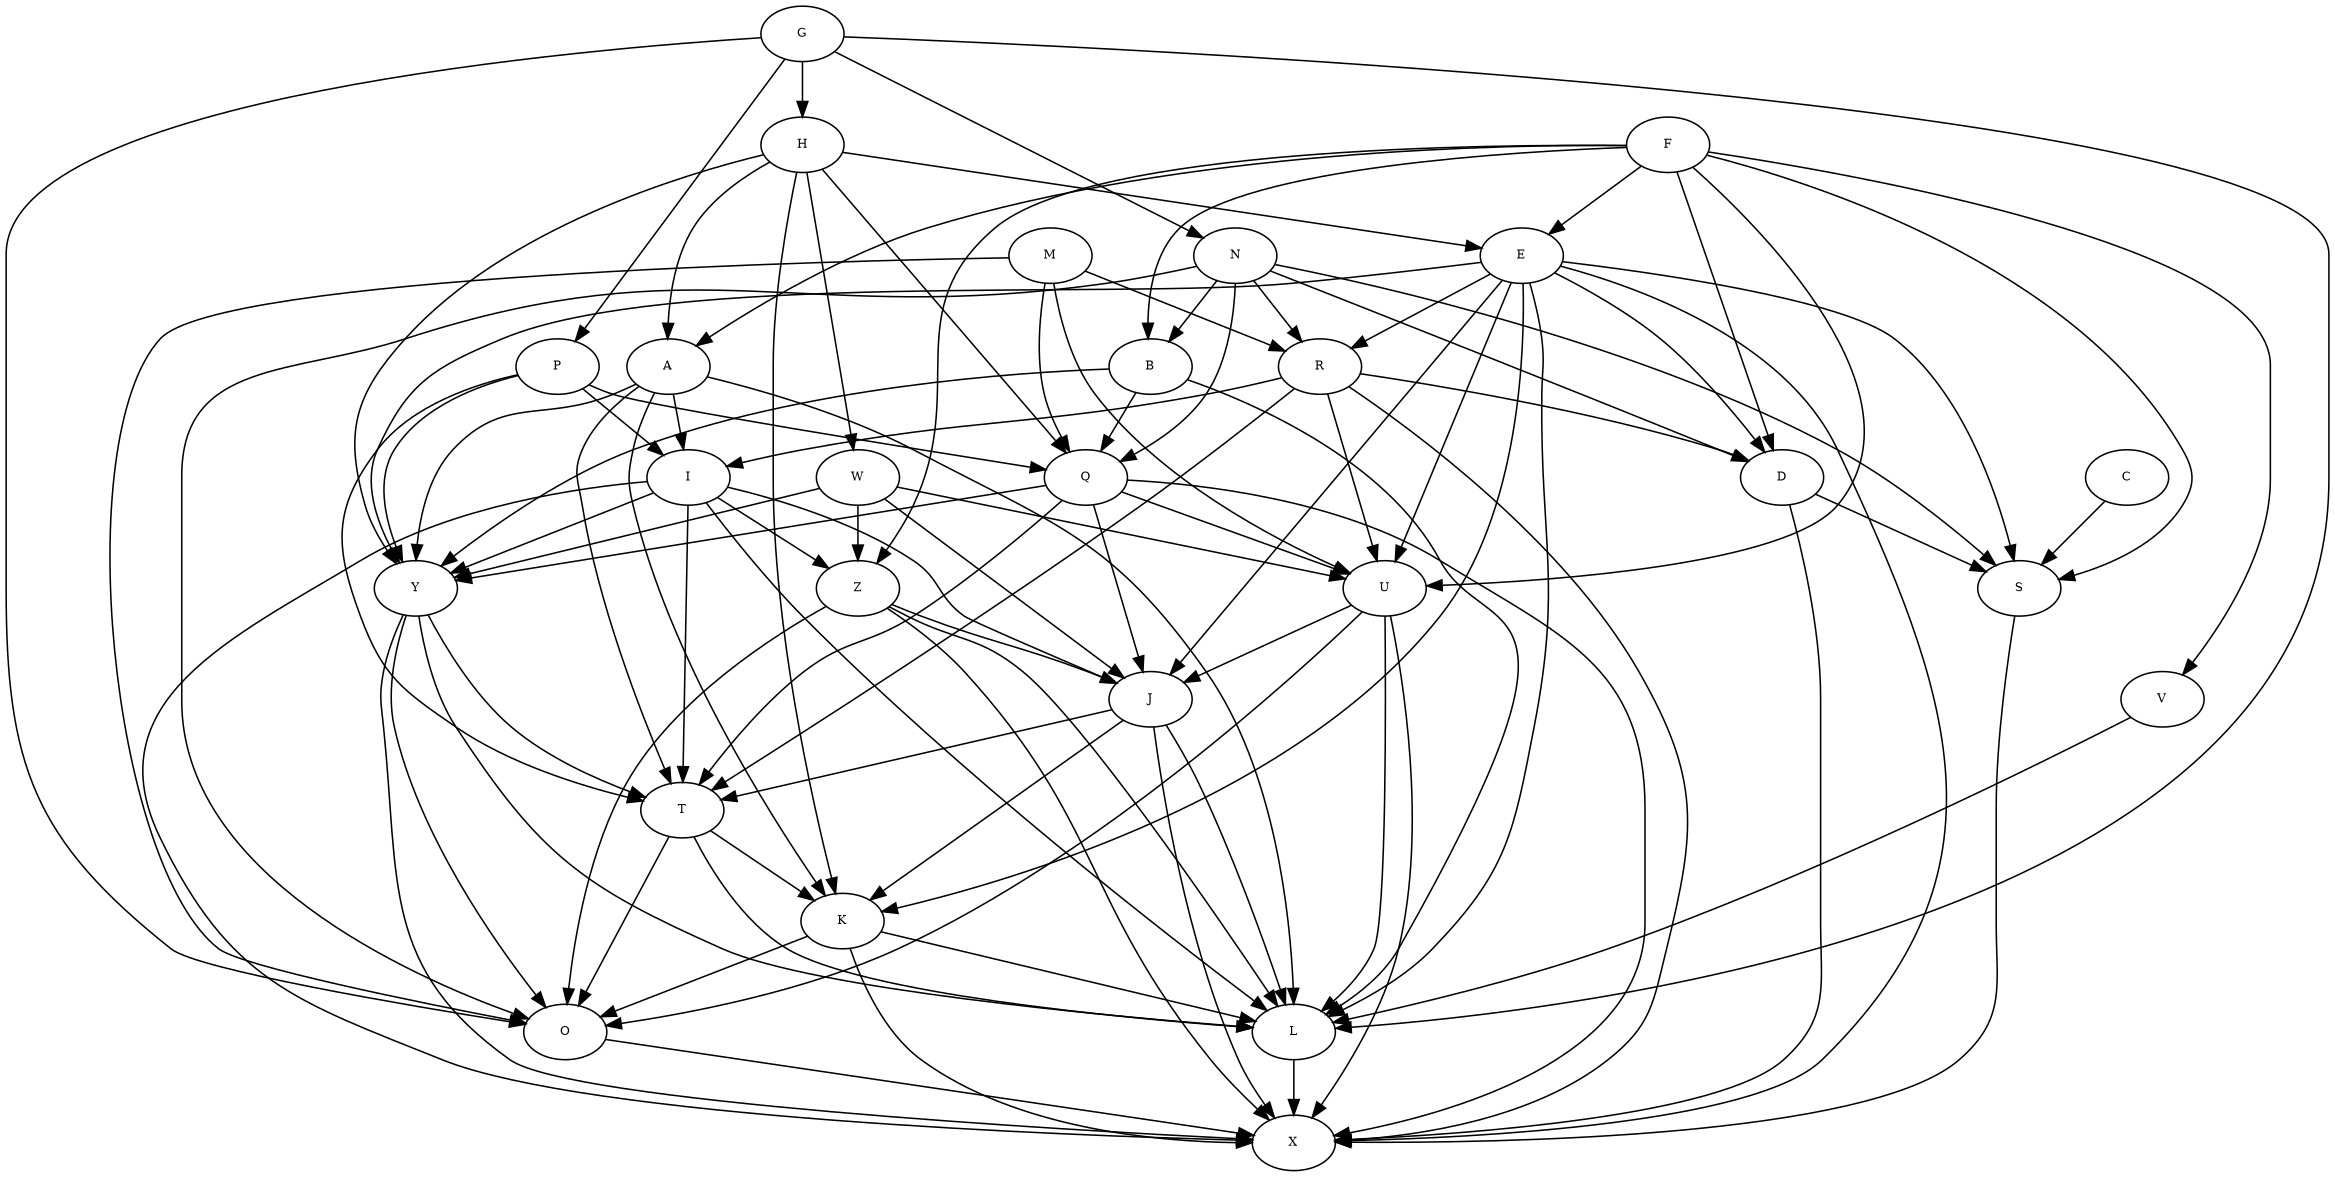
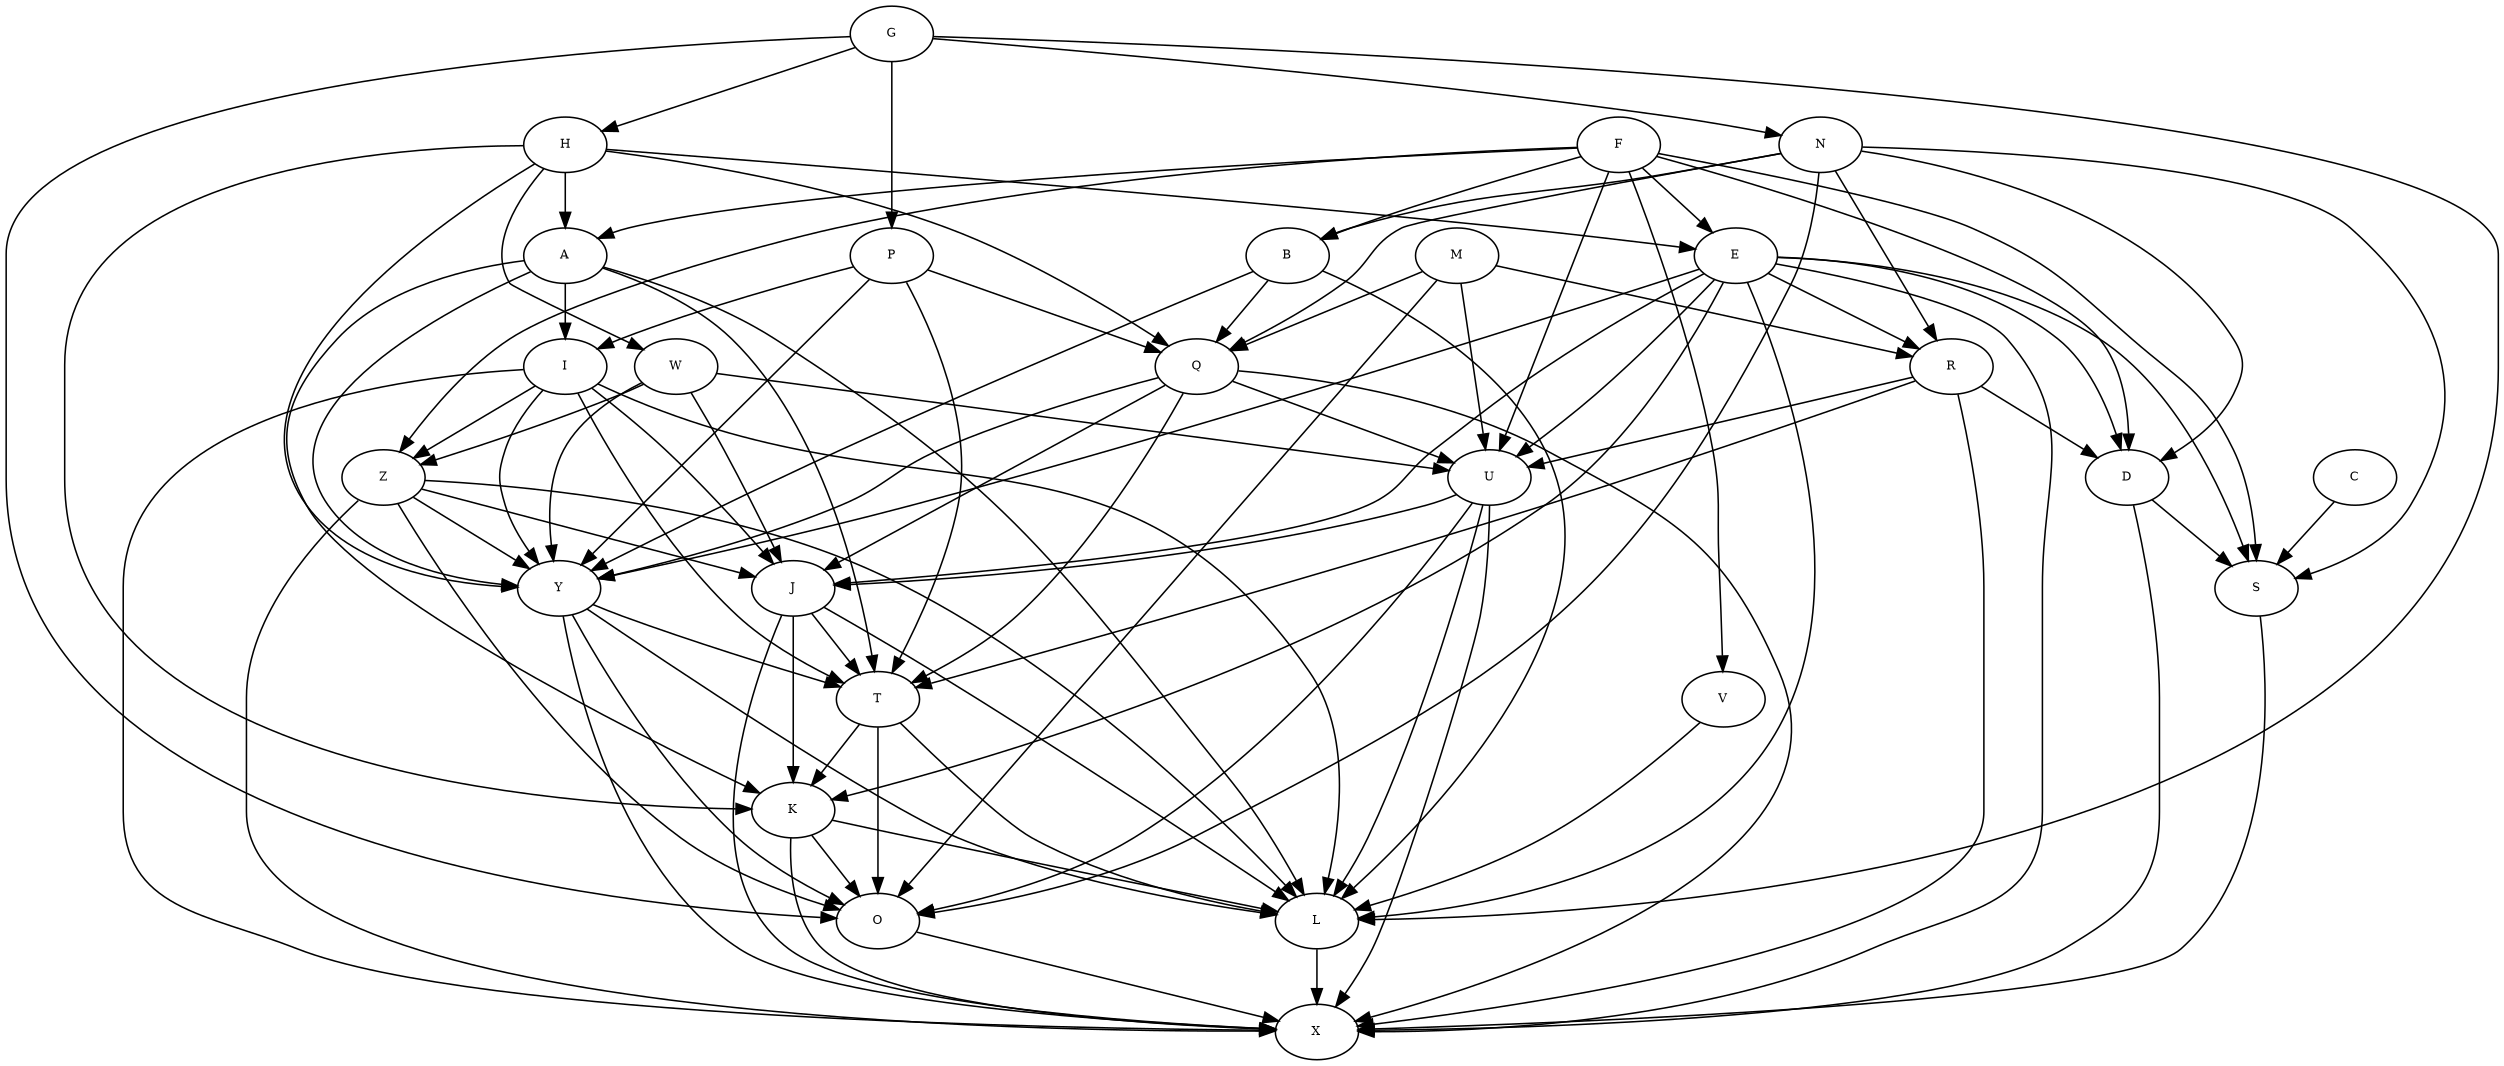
edge "R" -> "I": removed
edge "Z" -> "Y": added
